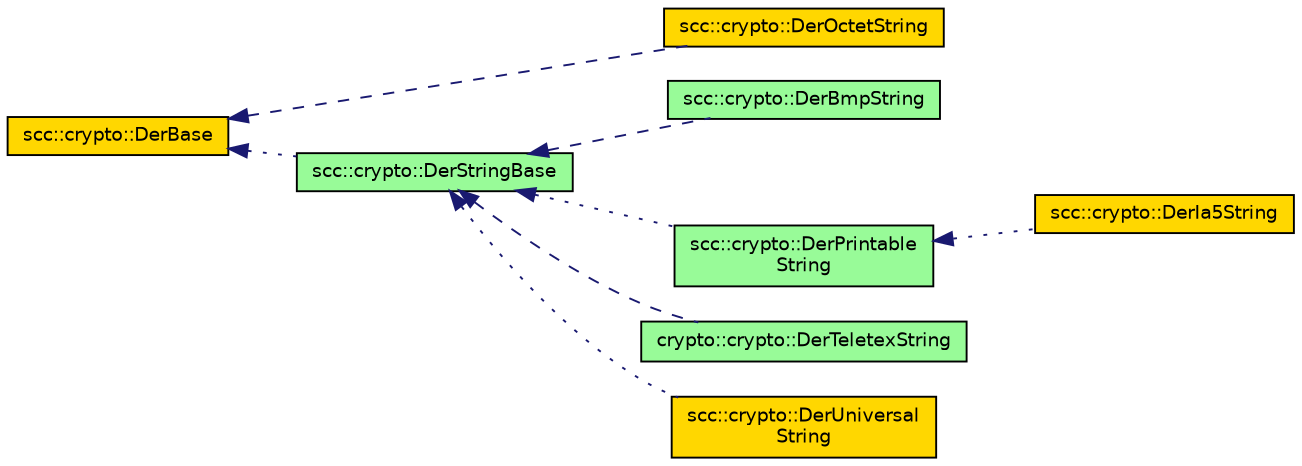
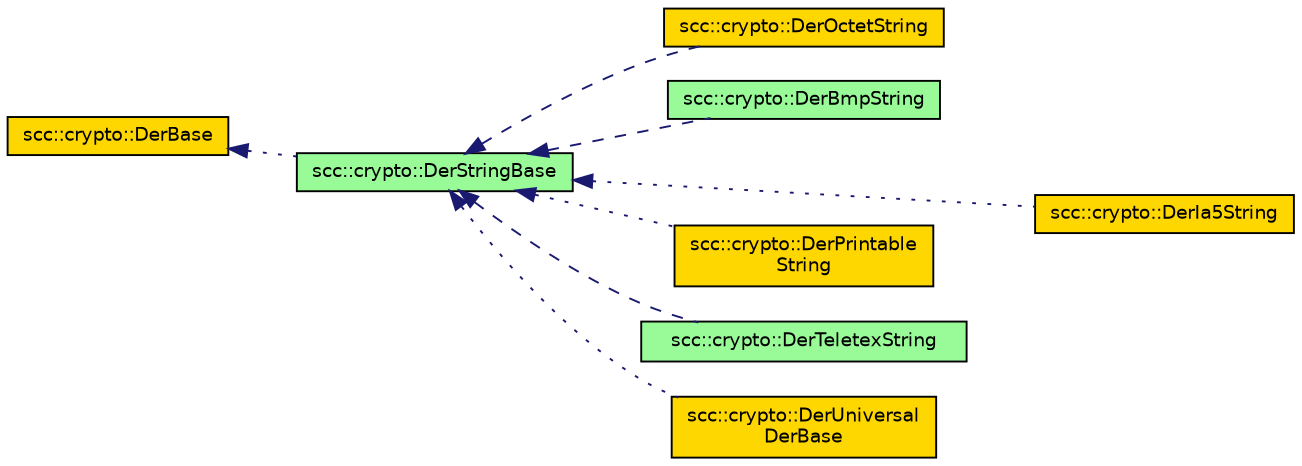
edge "scc::crypto::DerOctetString" -> "scc::crypto::DerBase": now "scc::crypto::DerOctetString" -> "scc::crypto::DerStringBase"
edge "scc::crypto::DerIa5String" -> "scc::crypto::DerPrintable String": now "scc::crypto::DerIa5String" -> "scc::crypto::DerStringBase"
node "scc::crypto::DerPrintable String": fillcolor palegreen -> gold
node "crypto::crypto::DerTeletexString": label "crypto::crypto::DerTeletexString" -> "scc::crypto::DerTeletexString"
node "scc::crypto::DerUniversal String": label "scc::crypto::DerUniversal String" -> "scc::crypto::DerUniversal DerBase"
